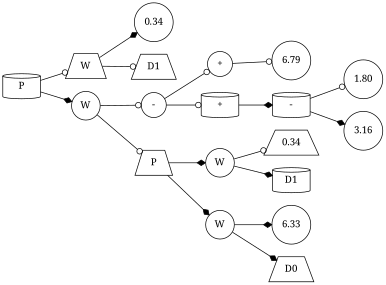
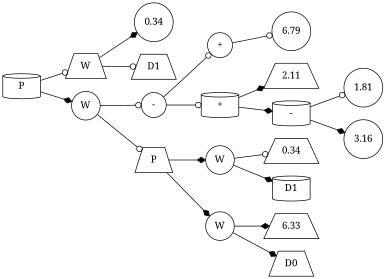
node "2.11": added
node "1.80": label "1.80" -> "1.81"
node "6.33": shape circle -> trapezium
